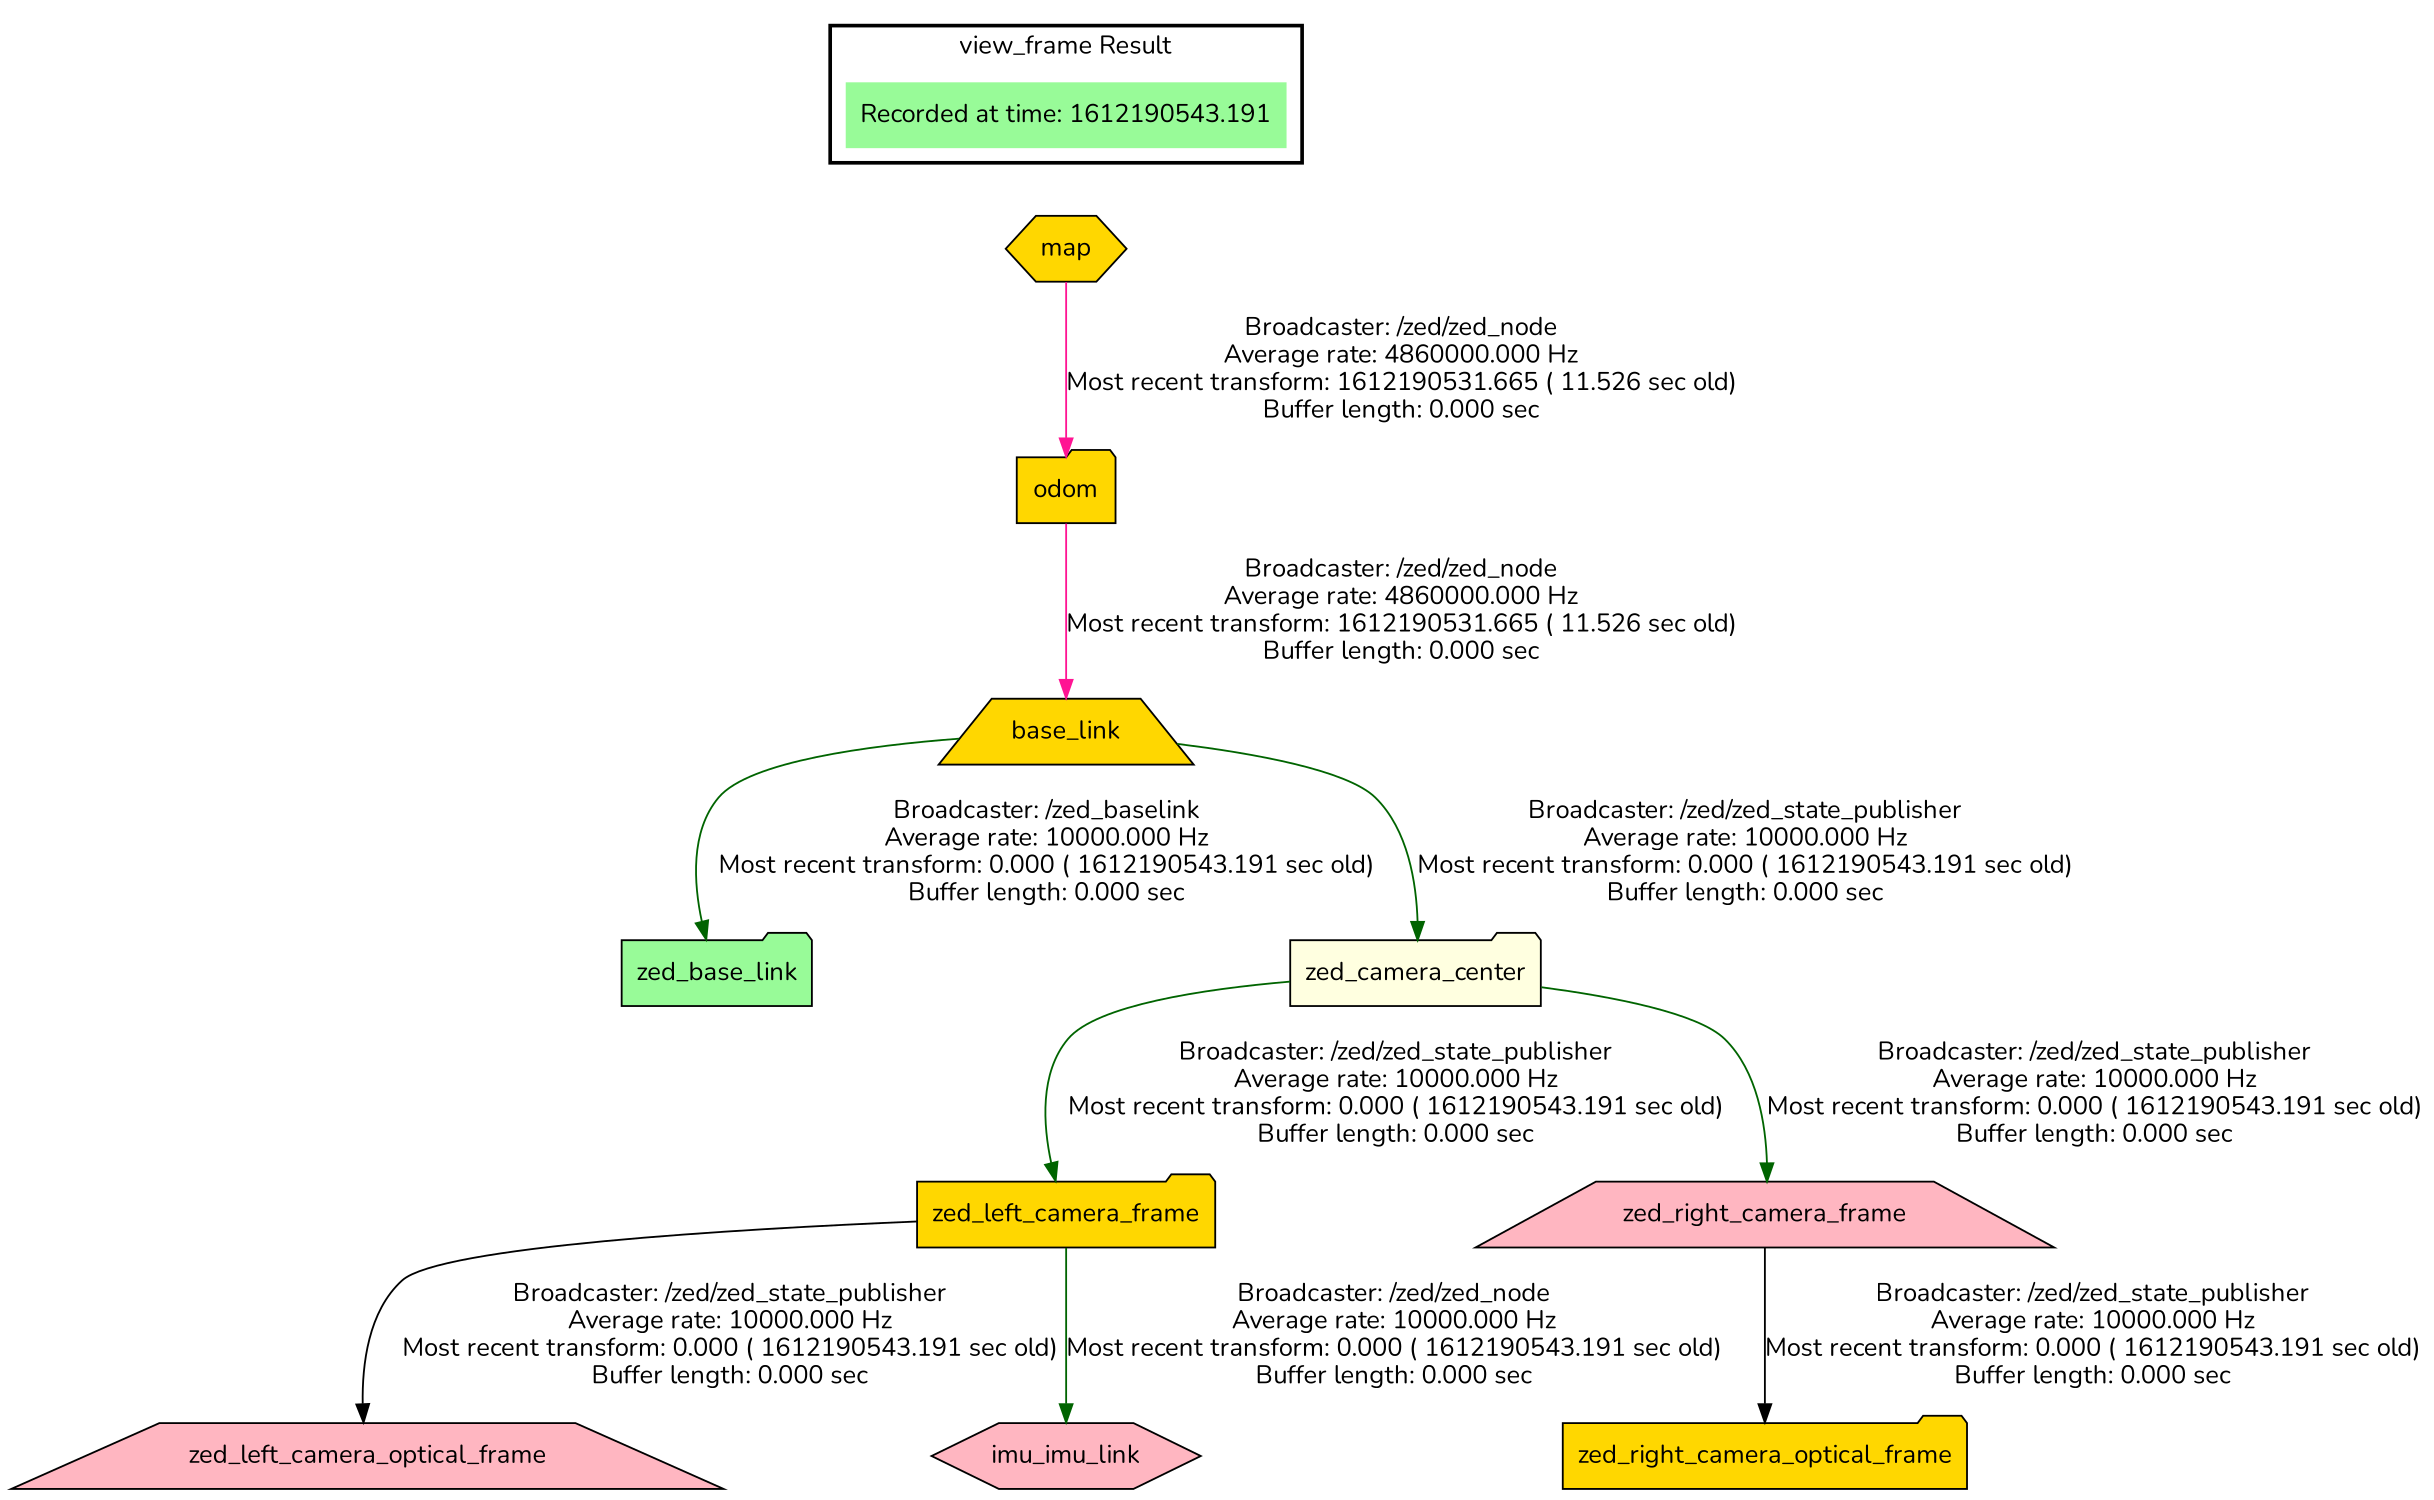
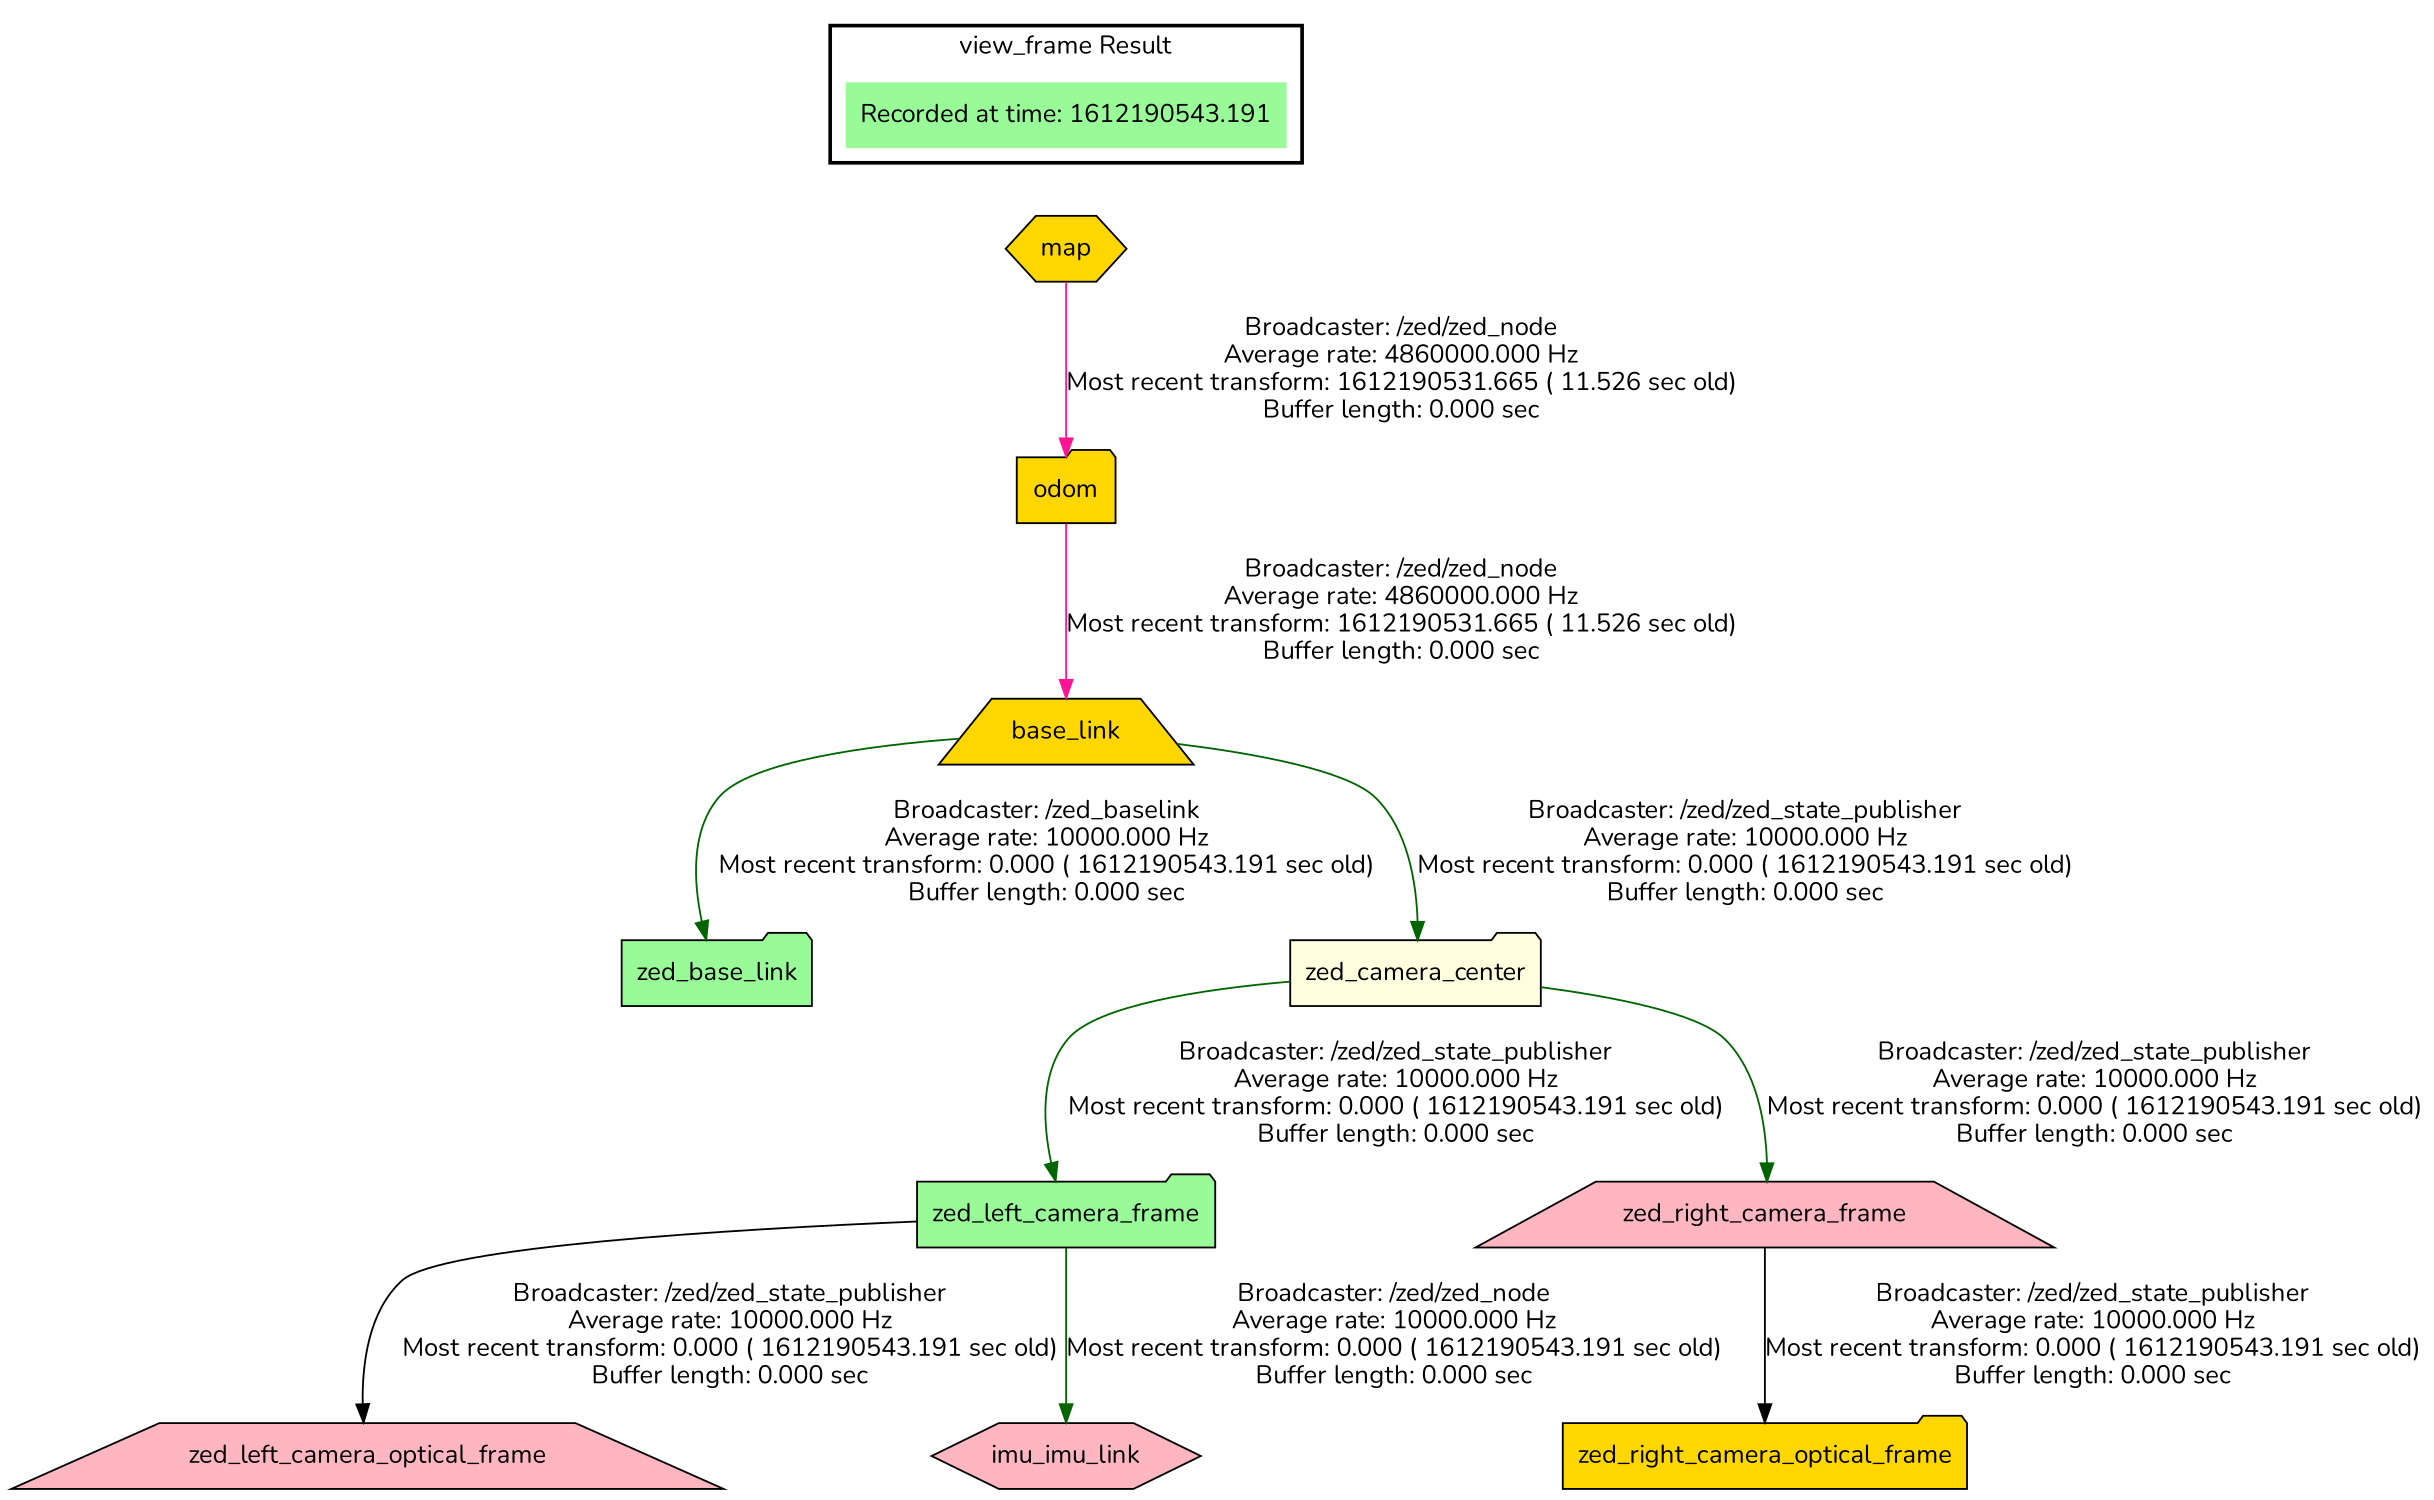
node "zed_left_camera_frame": fillcolor gold -> palegreen
